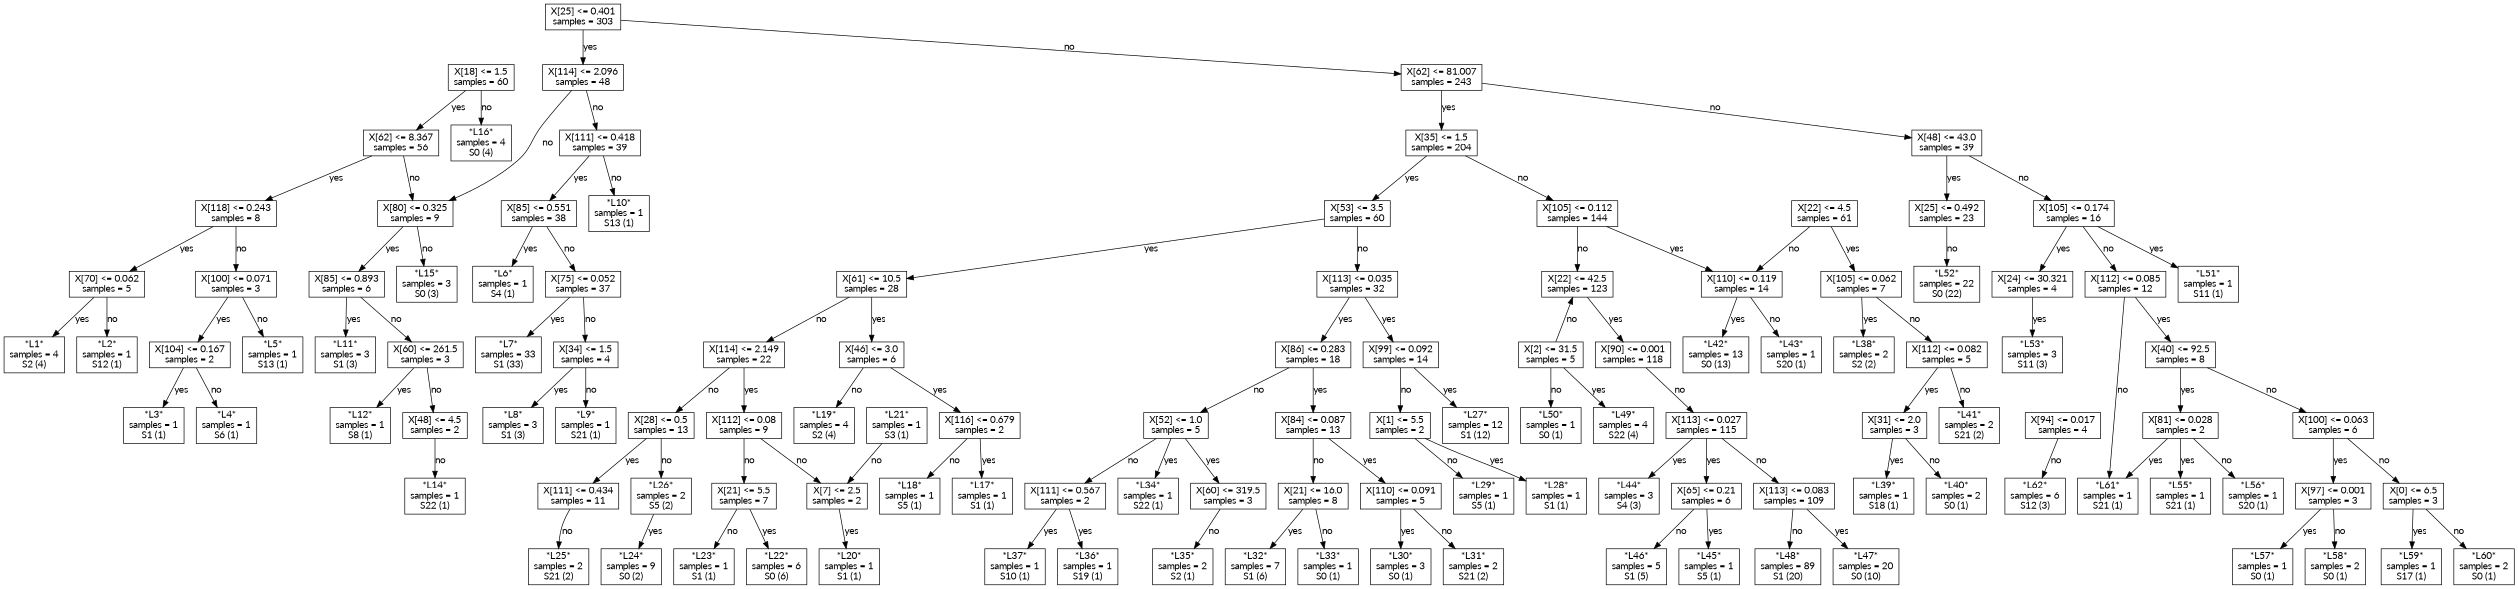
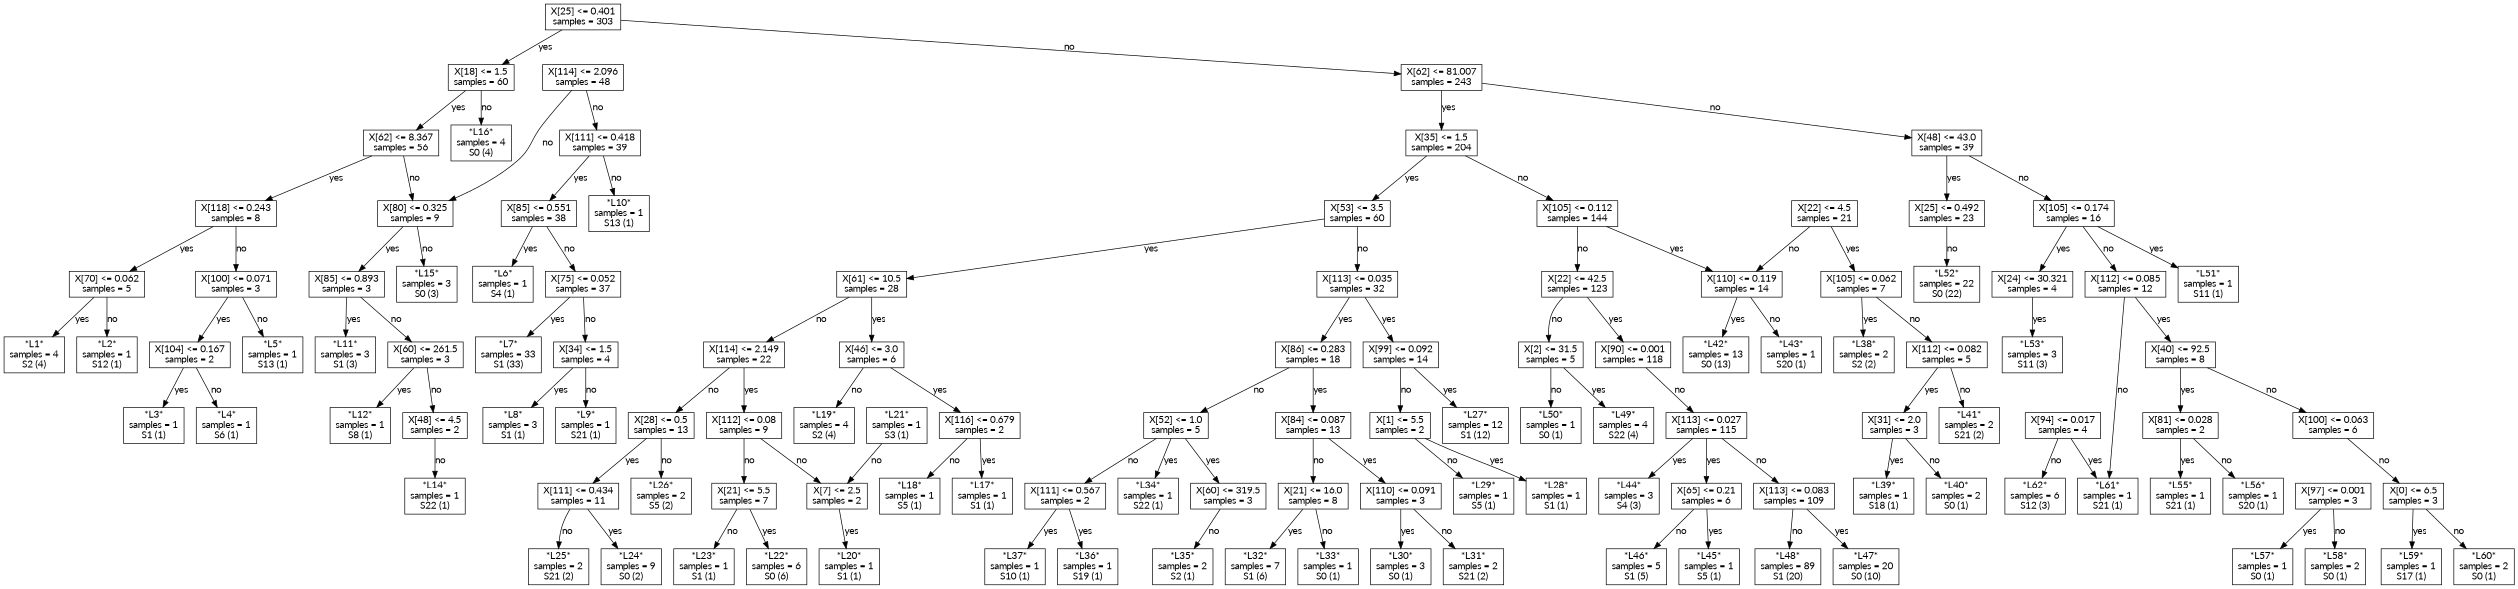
edge "X[25] <= 0.401 samples = 303" -> "X[114] <= 2.096 samples = 48": now "X[25] <= 0.401 samples = 303" -> "X[18] <= 1.5 samples = 60"
node "X[22] <= 4.5 samples = 61": label "X[22] <= 4.5 samples = 61" -> "X[22] <= 4.5 samples = 21"
node "X[85] <= 0.893 samples = 6": label "X[85] <= 0.893 samples = 6" -> "X[85] <= 0.893 samples = 3"
edge "X[2] <= 31.5 samples = 5" -> "X[22] <= 42.5 samples = 123": reversed
node "*L8* samples = 3 S1 (3)": label "*L8* samples = 3 S1 (3)" -> "*L8* samples = 3 S1 (1)"
edge "X[81] <= 0.028 samples = 2" -> "*L61* samples = 1 S21 (1)": now "X[94] <= 0.017 samples = 4" -> "*L61* samples = 1 S21 (1)"
edge "X[100] <= 0.063 samples = 6" -> "X[97] <= 0.001 samples = 3": removed, label "yes"
node "X[110] <= 0.091 samples = 5": label "X[110] <= 0.091 samples = 5" -> "X[110] <= 0.091 samples = 3"
edge "*L26* samples = 2 S5 (2)" -> "*L24* samples = 9 S0 (2)": now "X[111] <= 0.434 samples = 11" -> "*L24* samples = 9 S0 (2)"
